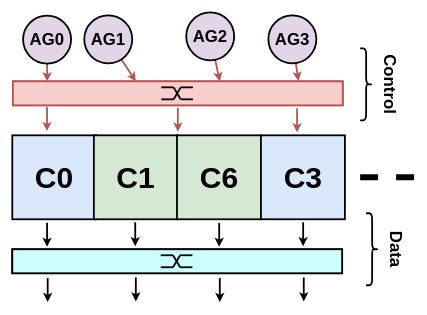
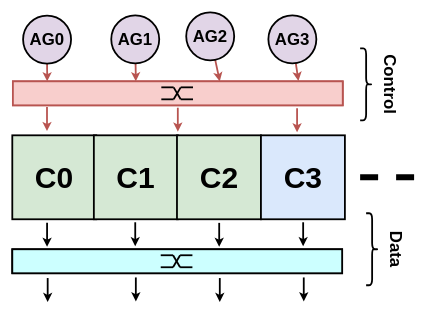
node "AG1": moved (108, 39) -> (135, 39)
node "C0": fillcolor #dae8fc -> #d5e8d4
node "C6": label "C6" -> "C2"
